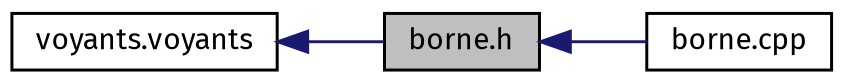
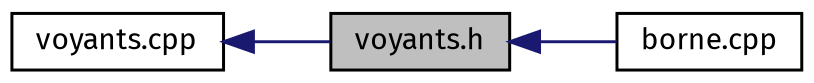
node "voyants.voyants": label "voyants.voyants" -> "voyants.cpp"
node "borne.h": label "borne.h" -> "voyants.h"
